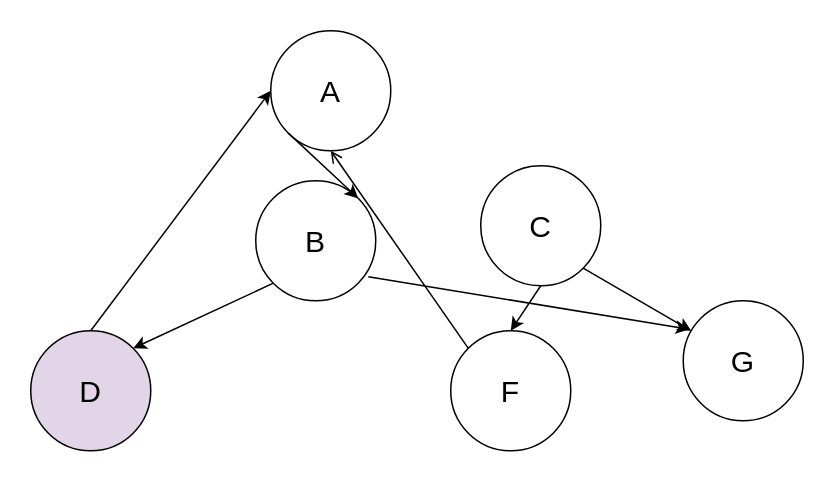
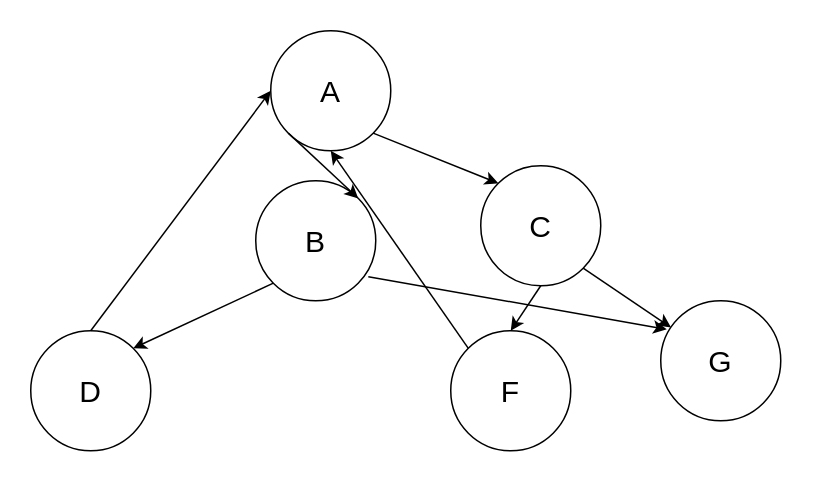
edge "A" -> "C": added
edge "F" -> "A": arrowhead open -> classic
node "G": moved (743, 361) -> (721, 361)
node "D": fillcolor #e1d5e7 -> #ffffff
